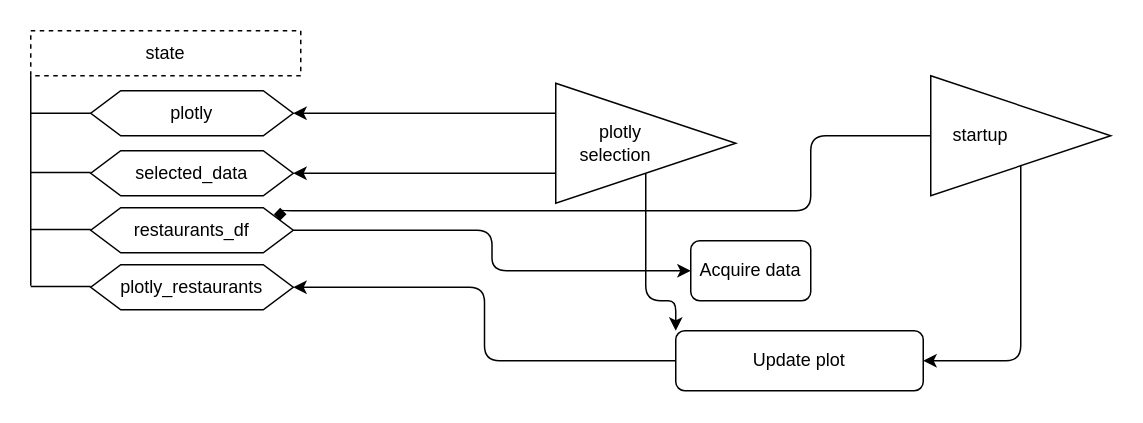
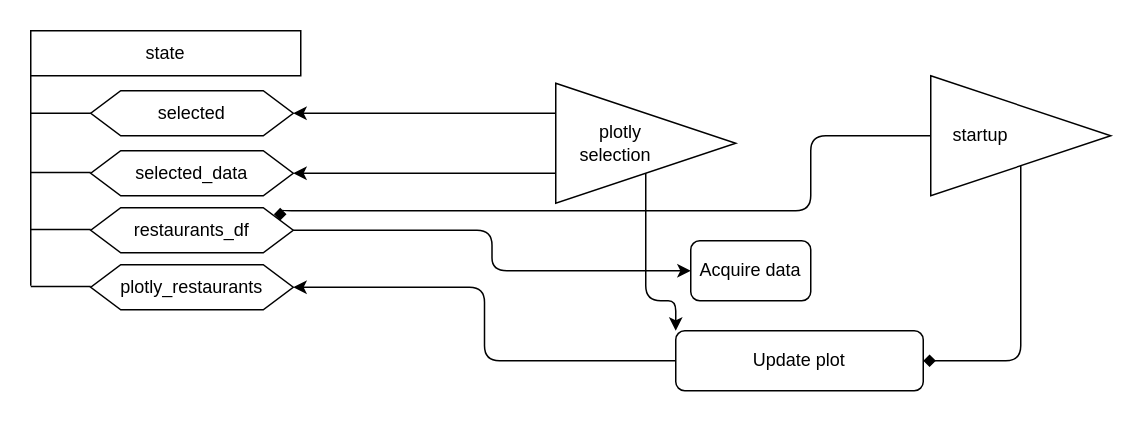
node "state": style dashed -> solid
node "plotly": label "plotly" -> "selected"
edge "startup" -> "Update plot": arrowhead classic -> diamond
